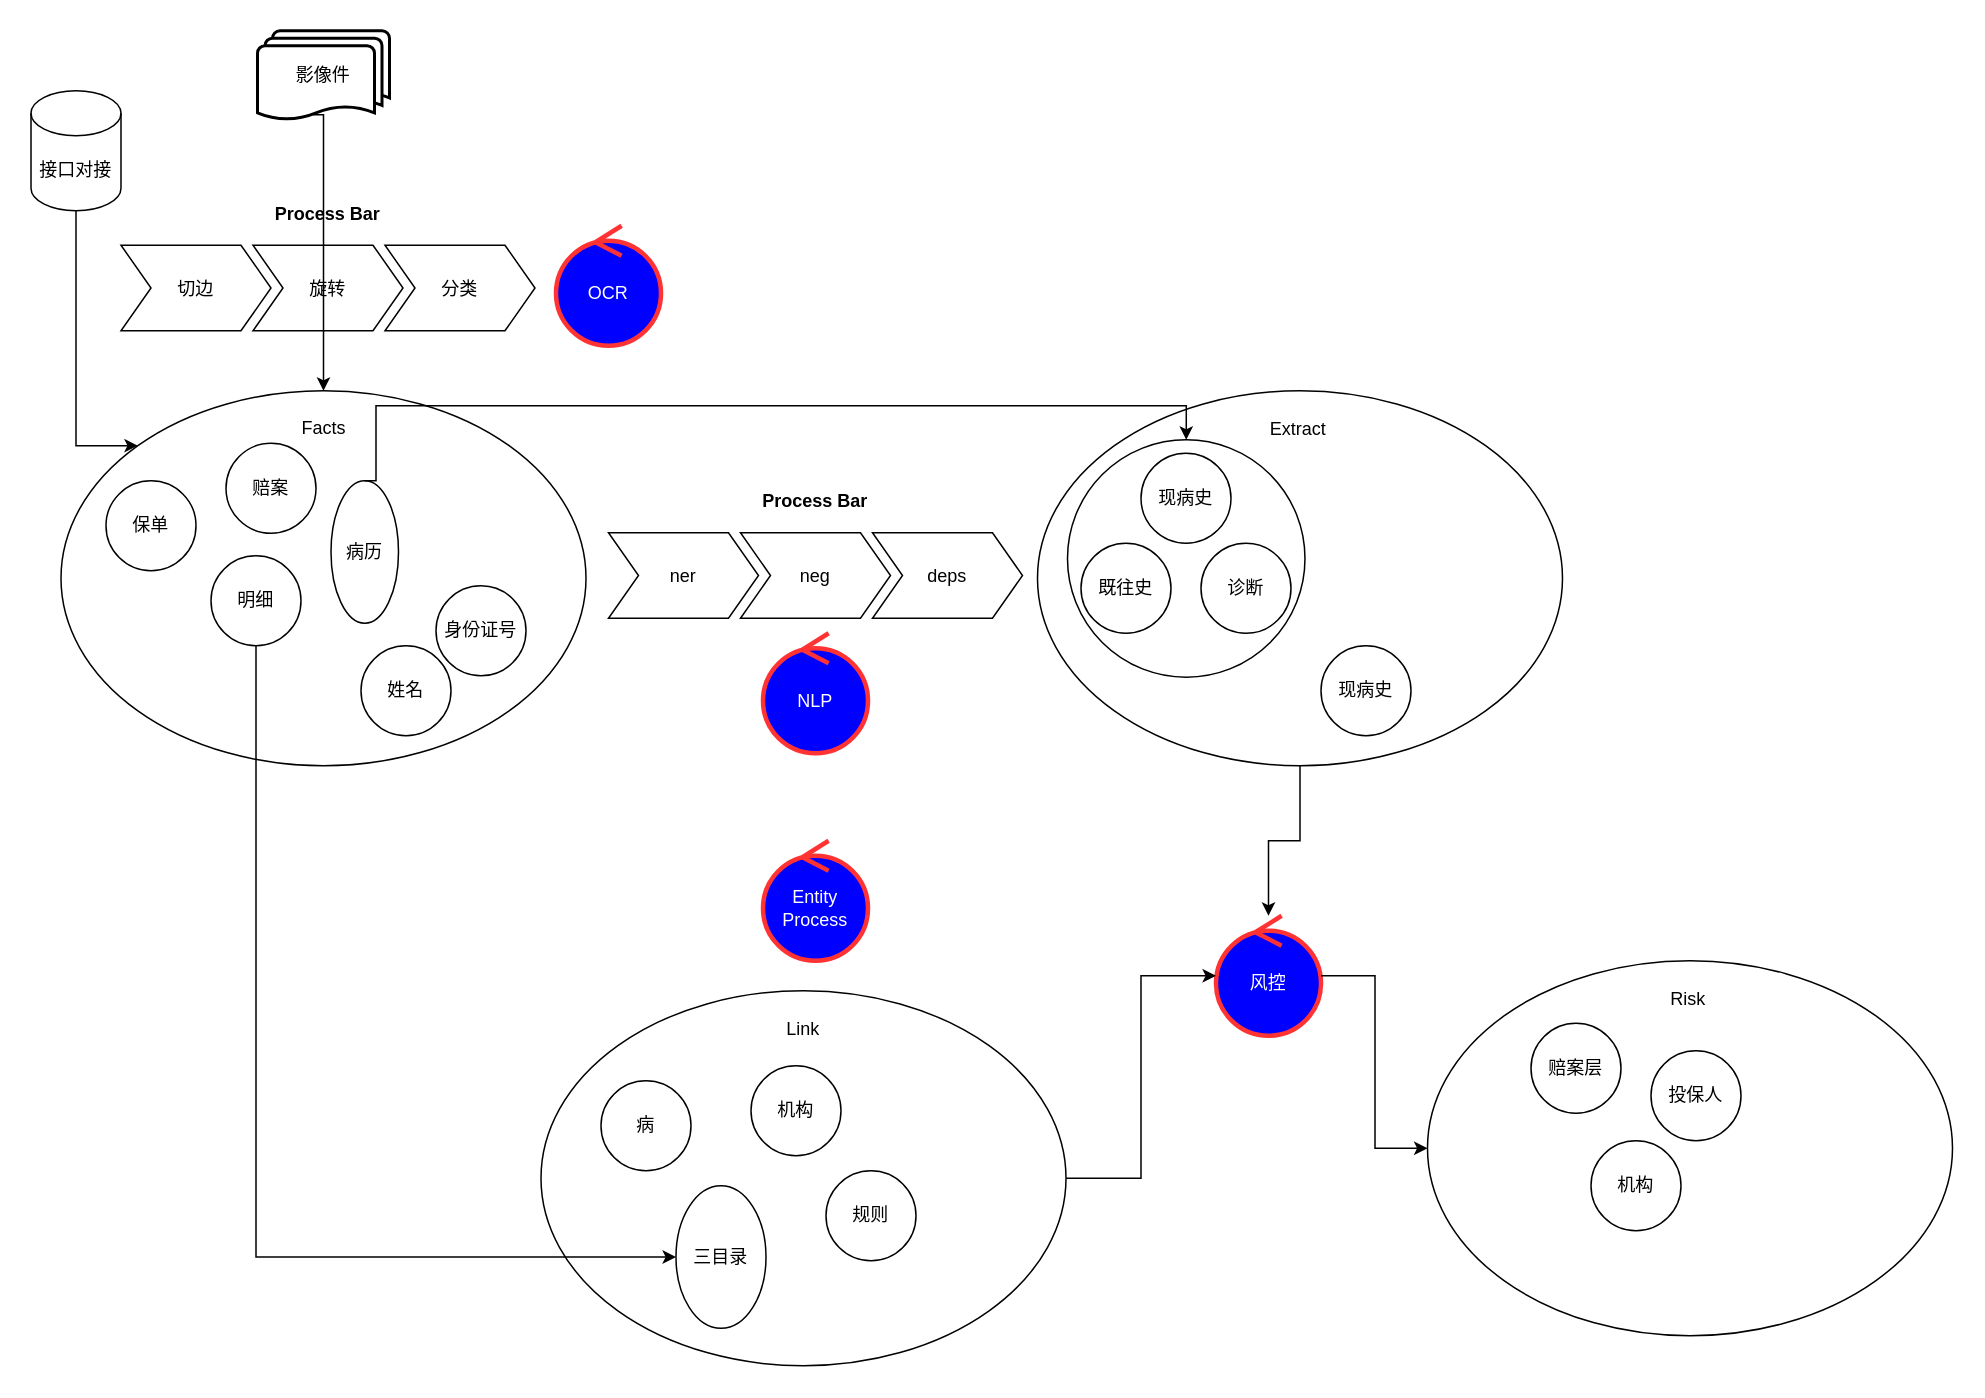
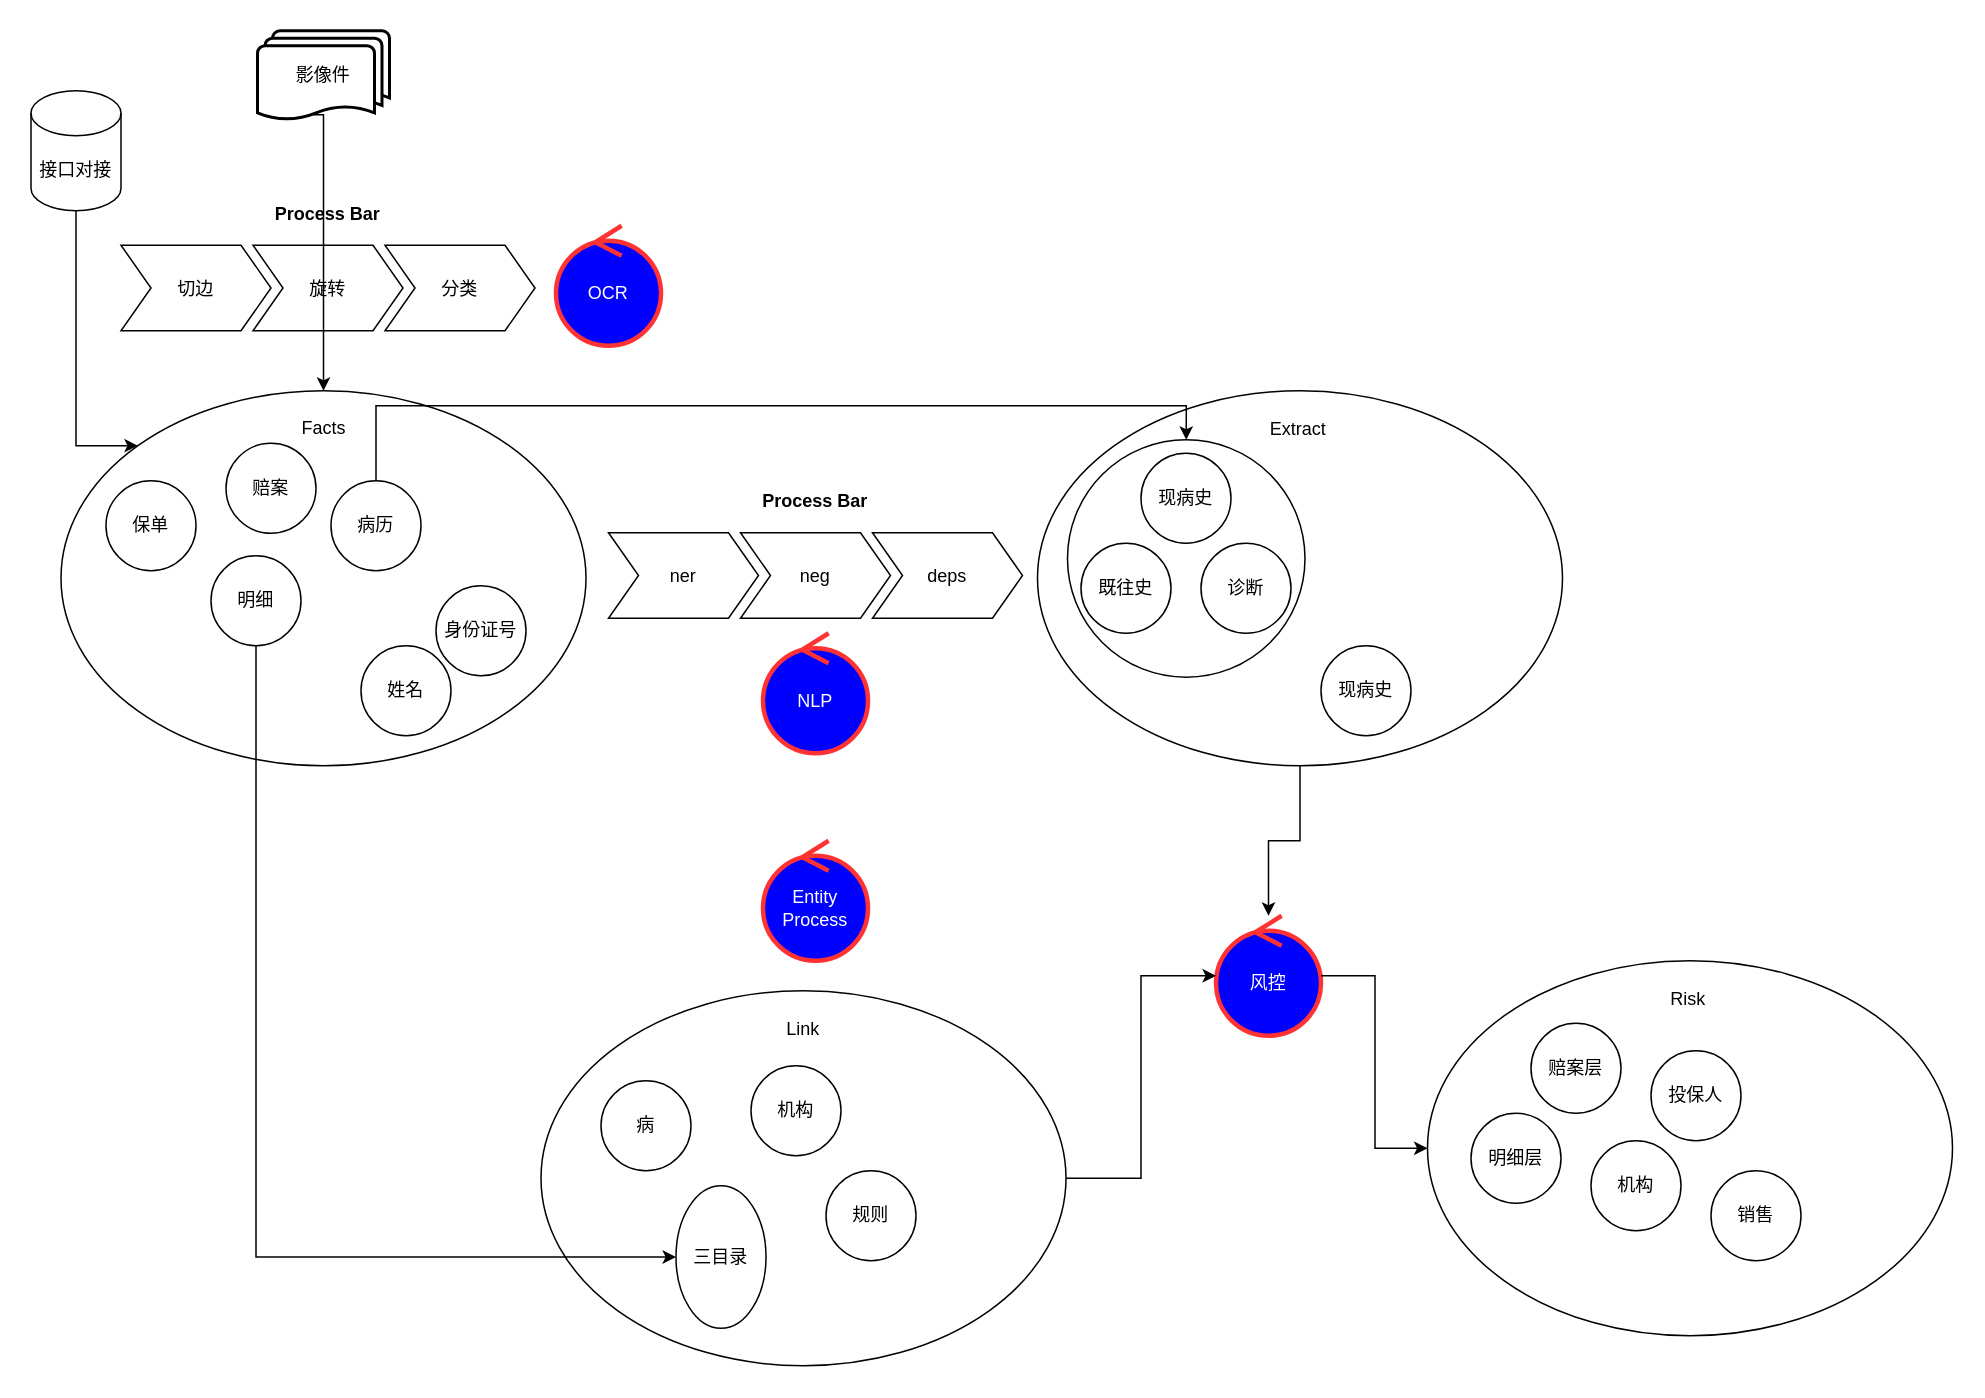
node "病历": size 68x143 -> 90x90
node "明细层": added
node "销售": added
